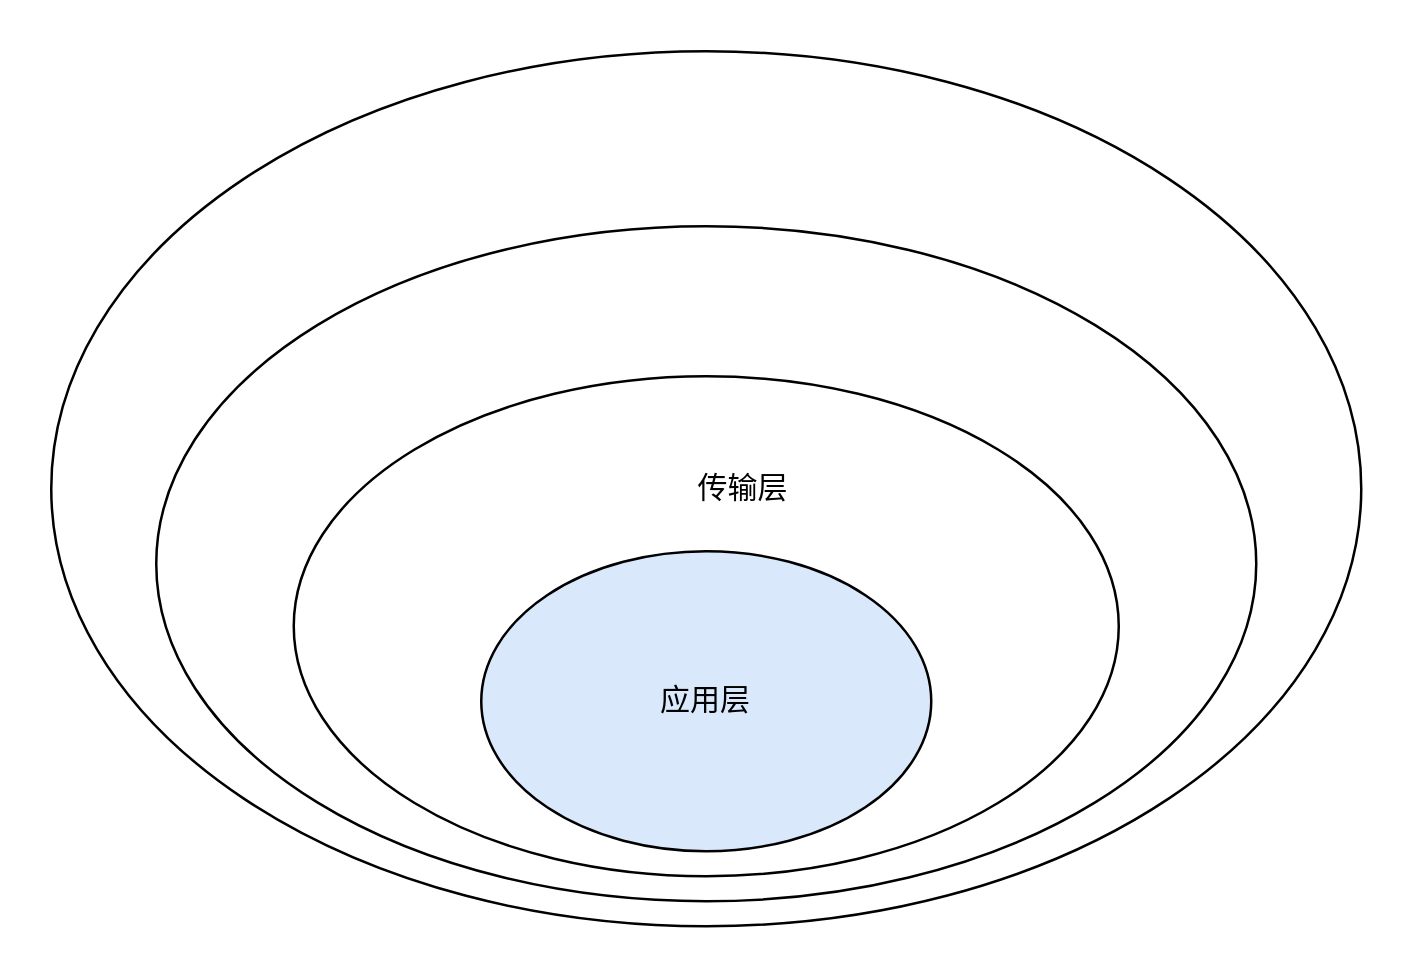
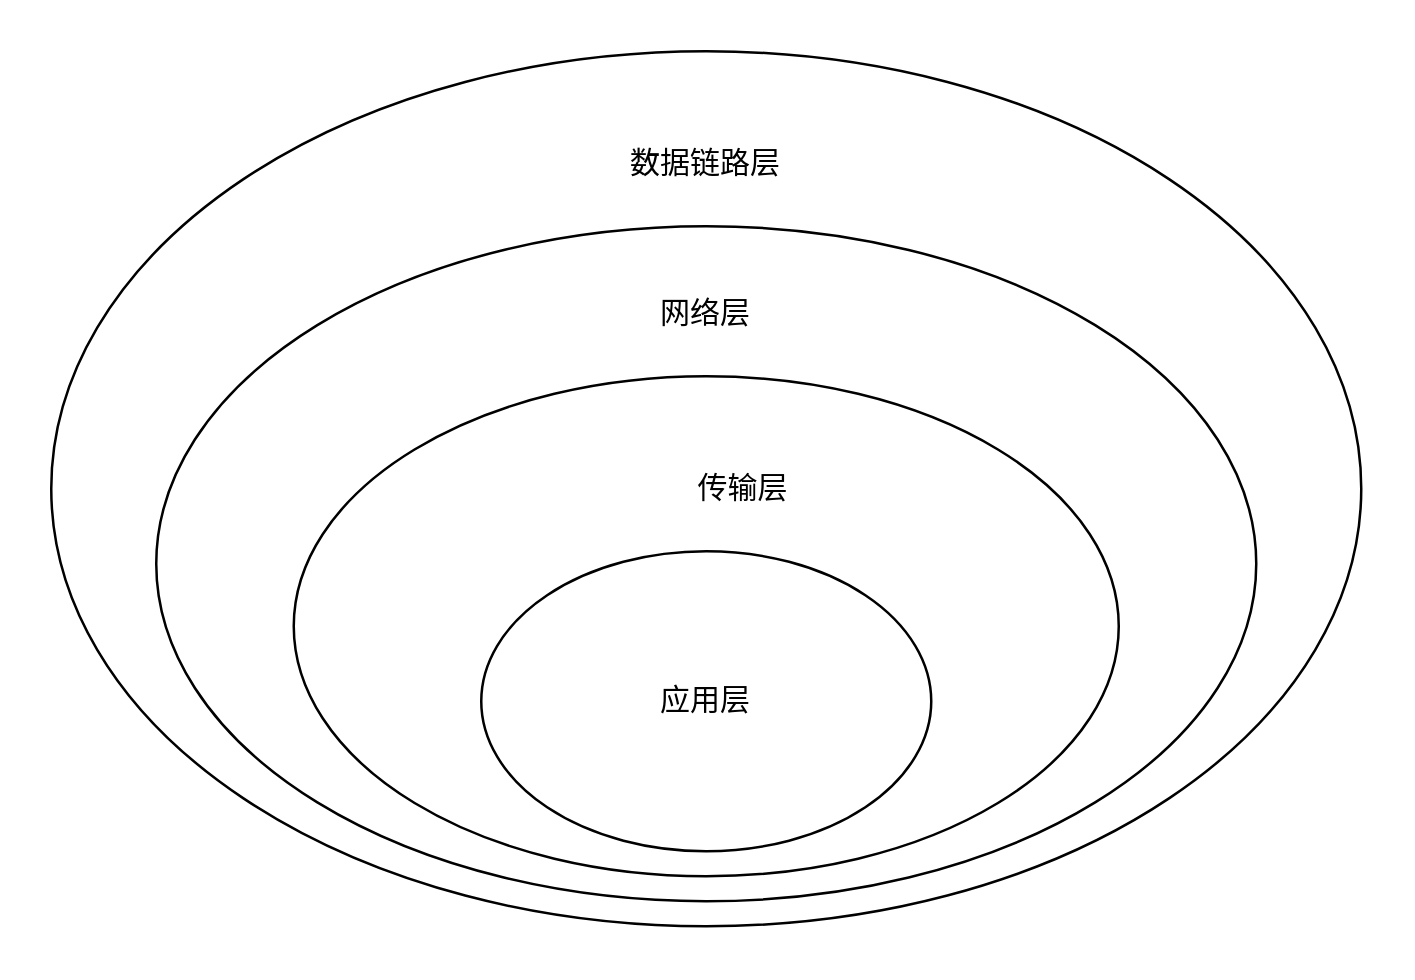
node "数据链路层": added
node "网络层": added
node "应用层": fillcolor #dae8fc -> #ffffff
